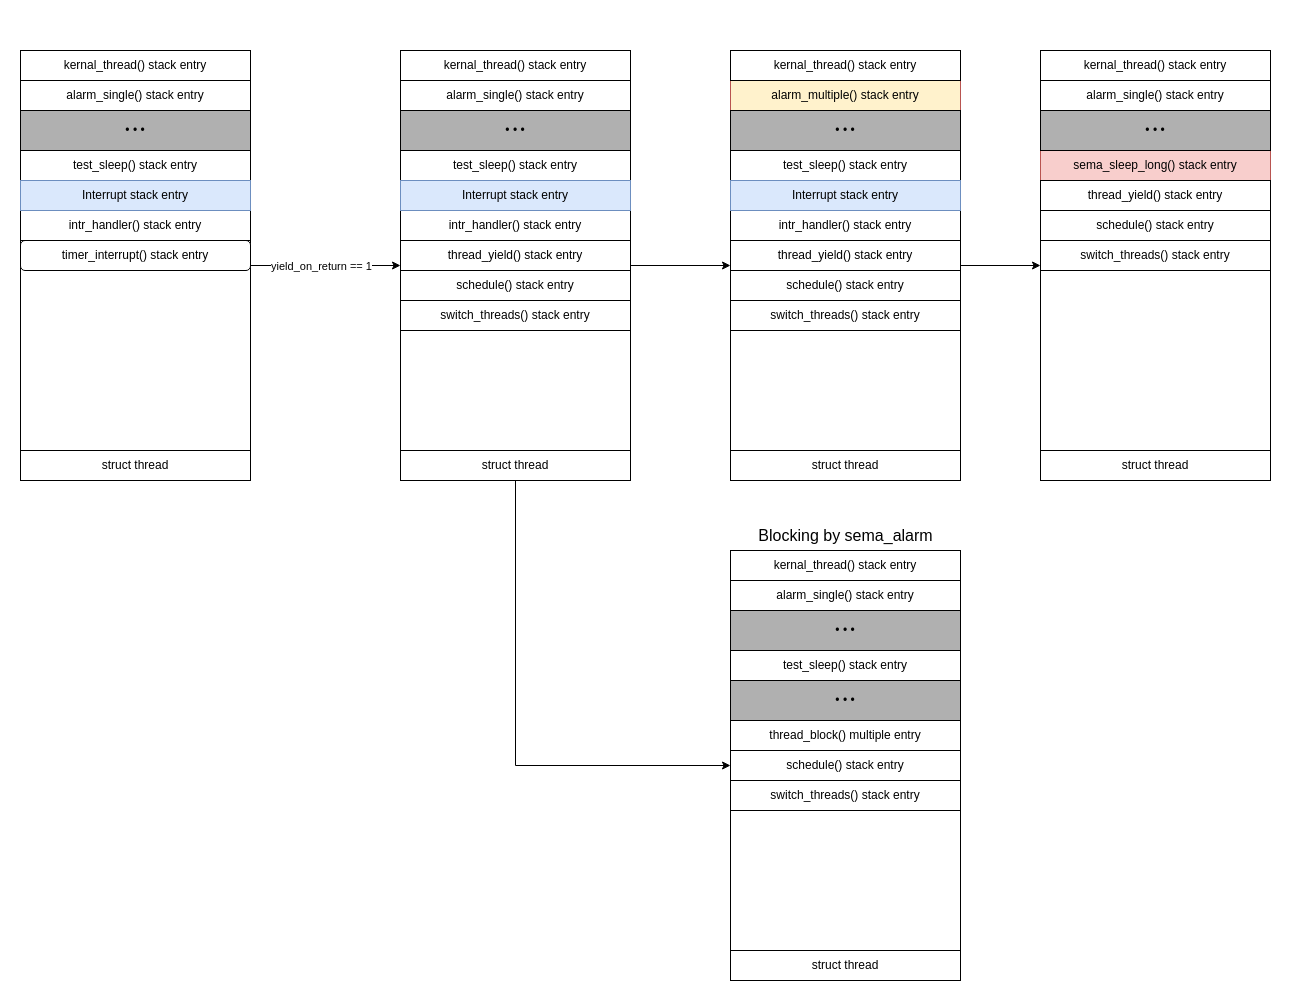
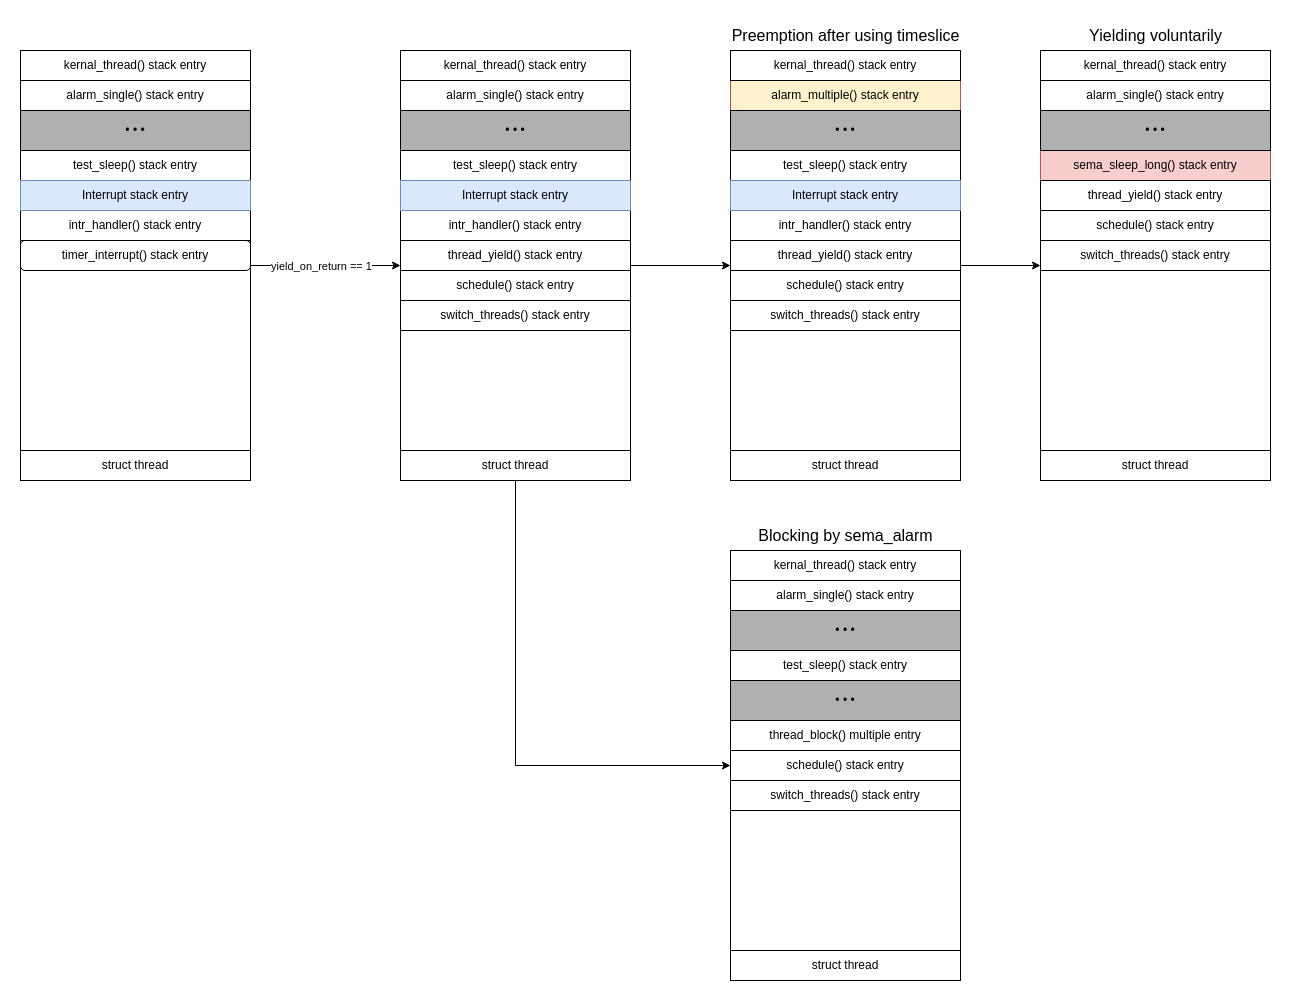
node "Preemption after using timeslice": added
node "Yielding voluntarily": added
